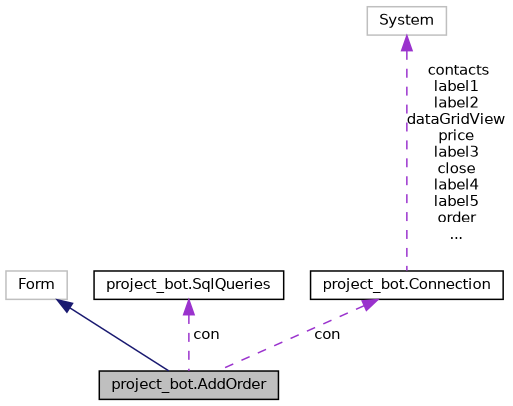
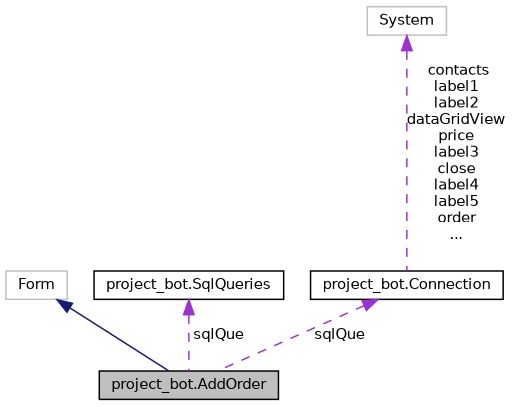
edge "project_bot.AddOrder" -> "project_bot.SqlQueries": label " con" -> " sqlQue"
edge "project_bot.AddOrder" -> "project_bot.Connection": label " con" -> " sqlQue"
